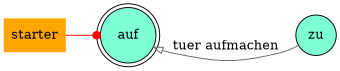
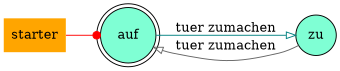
edge "auf" -> "zu": added, label "tuer zumachen"
edge "zu" -> "auf": label "tuer aufmachen" -> "tuer zumachen"
